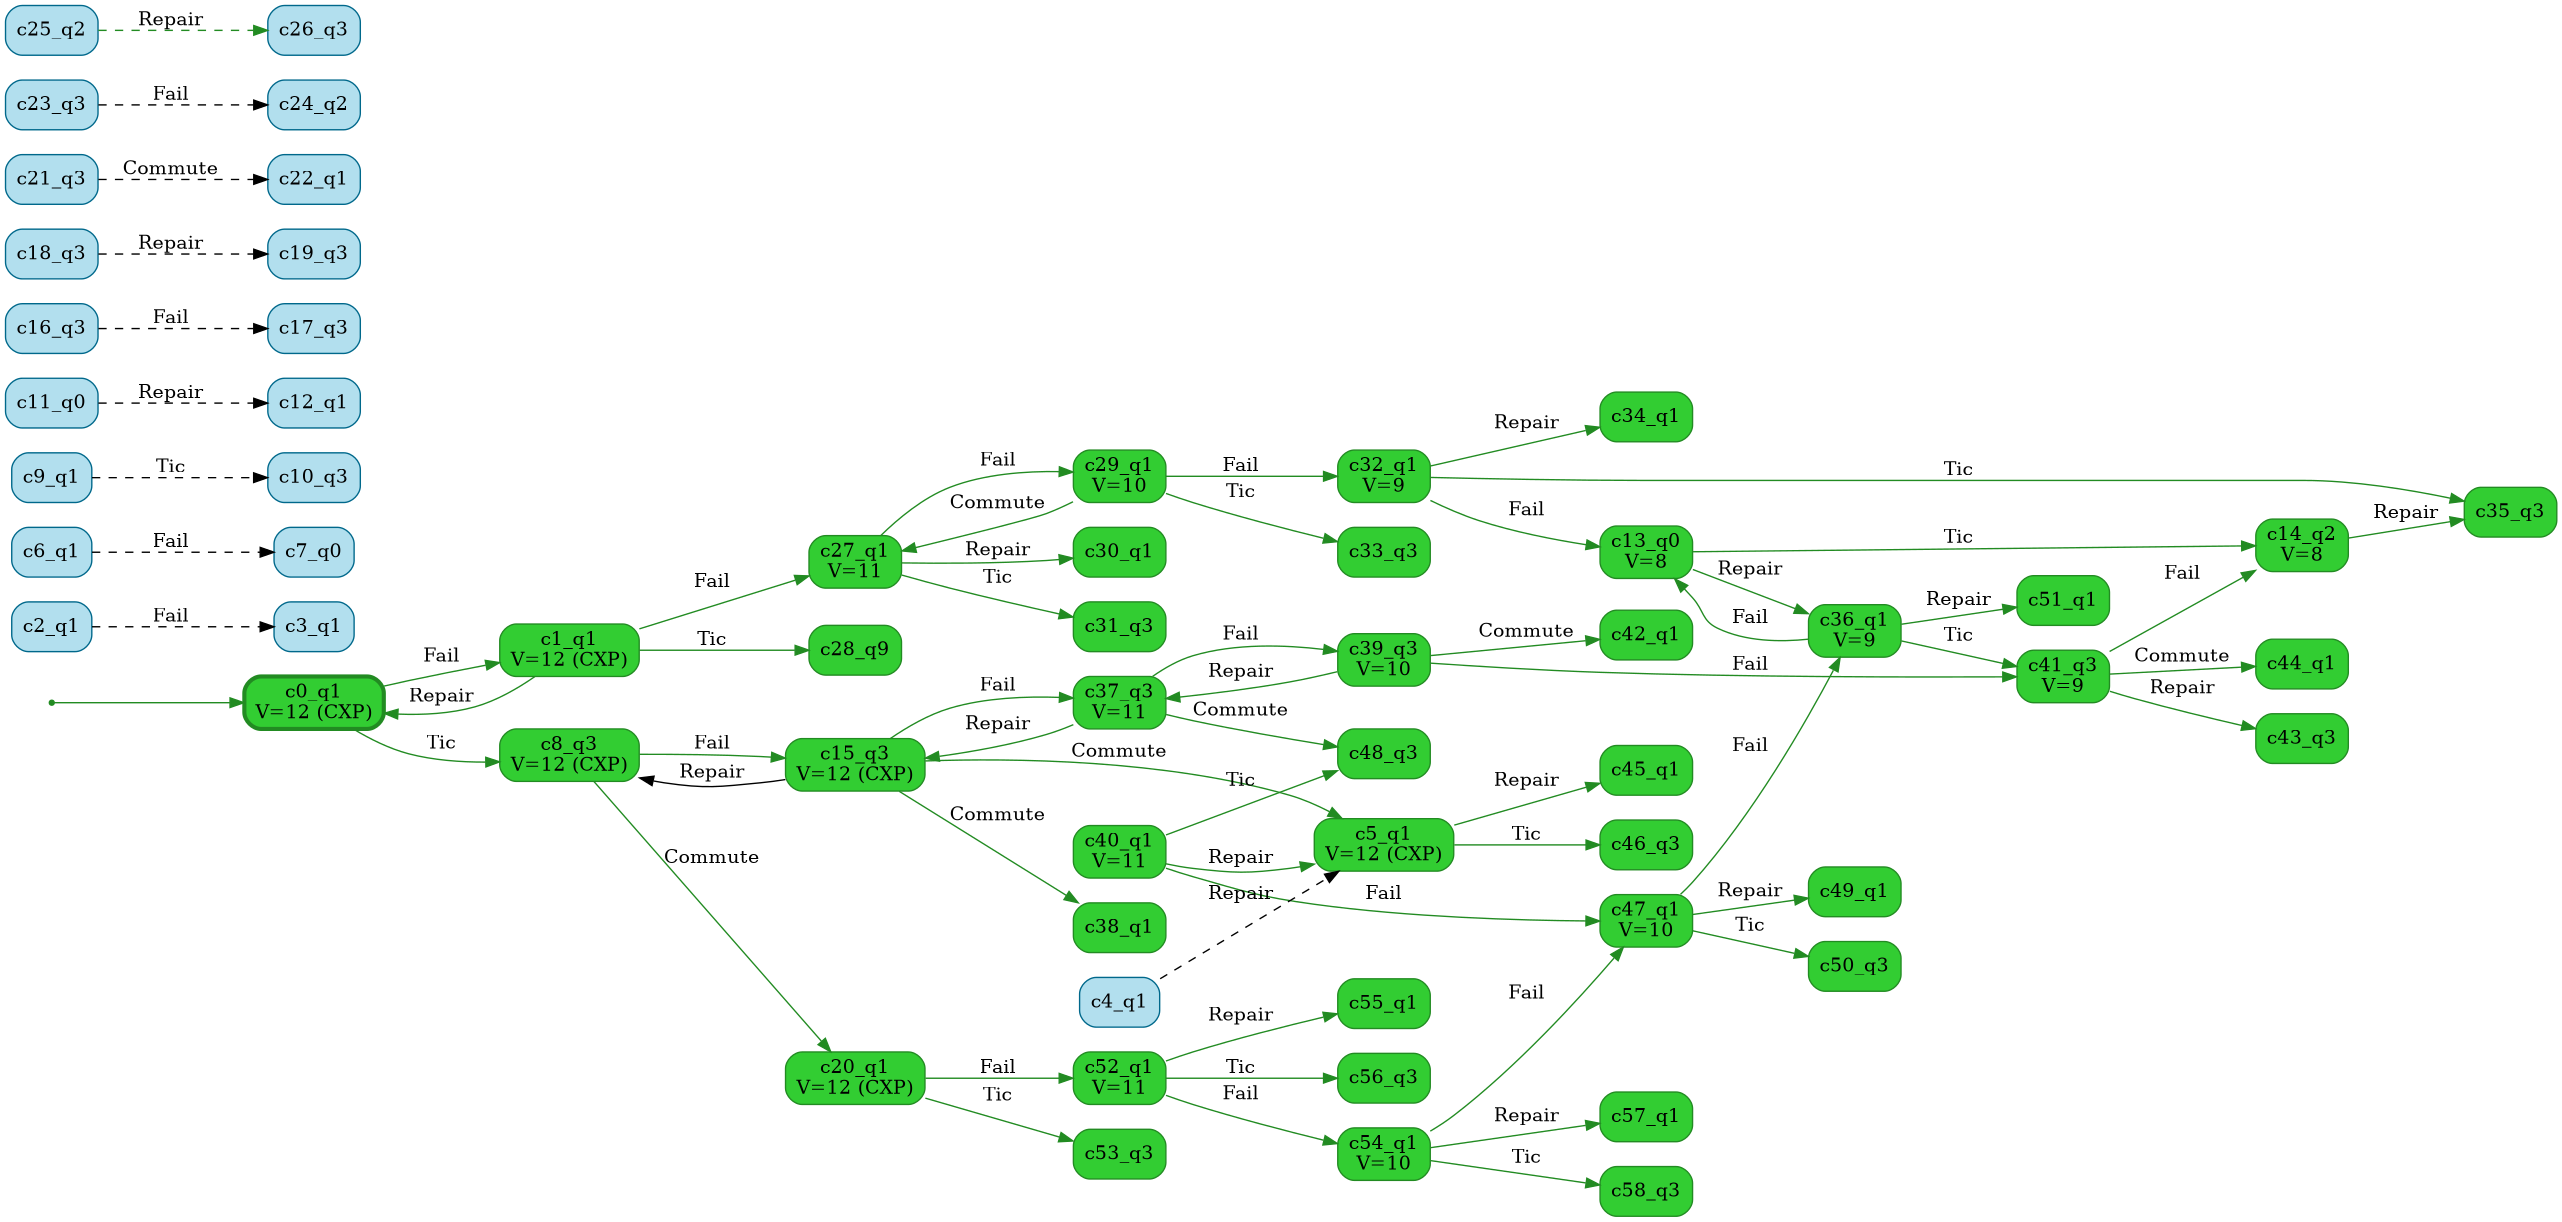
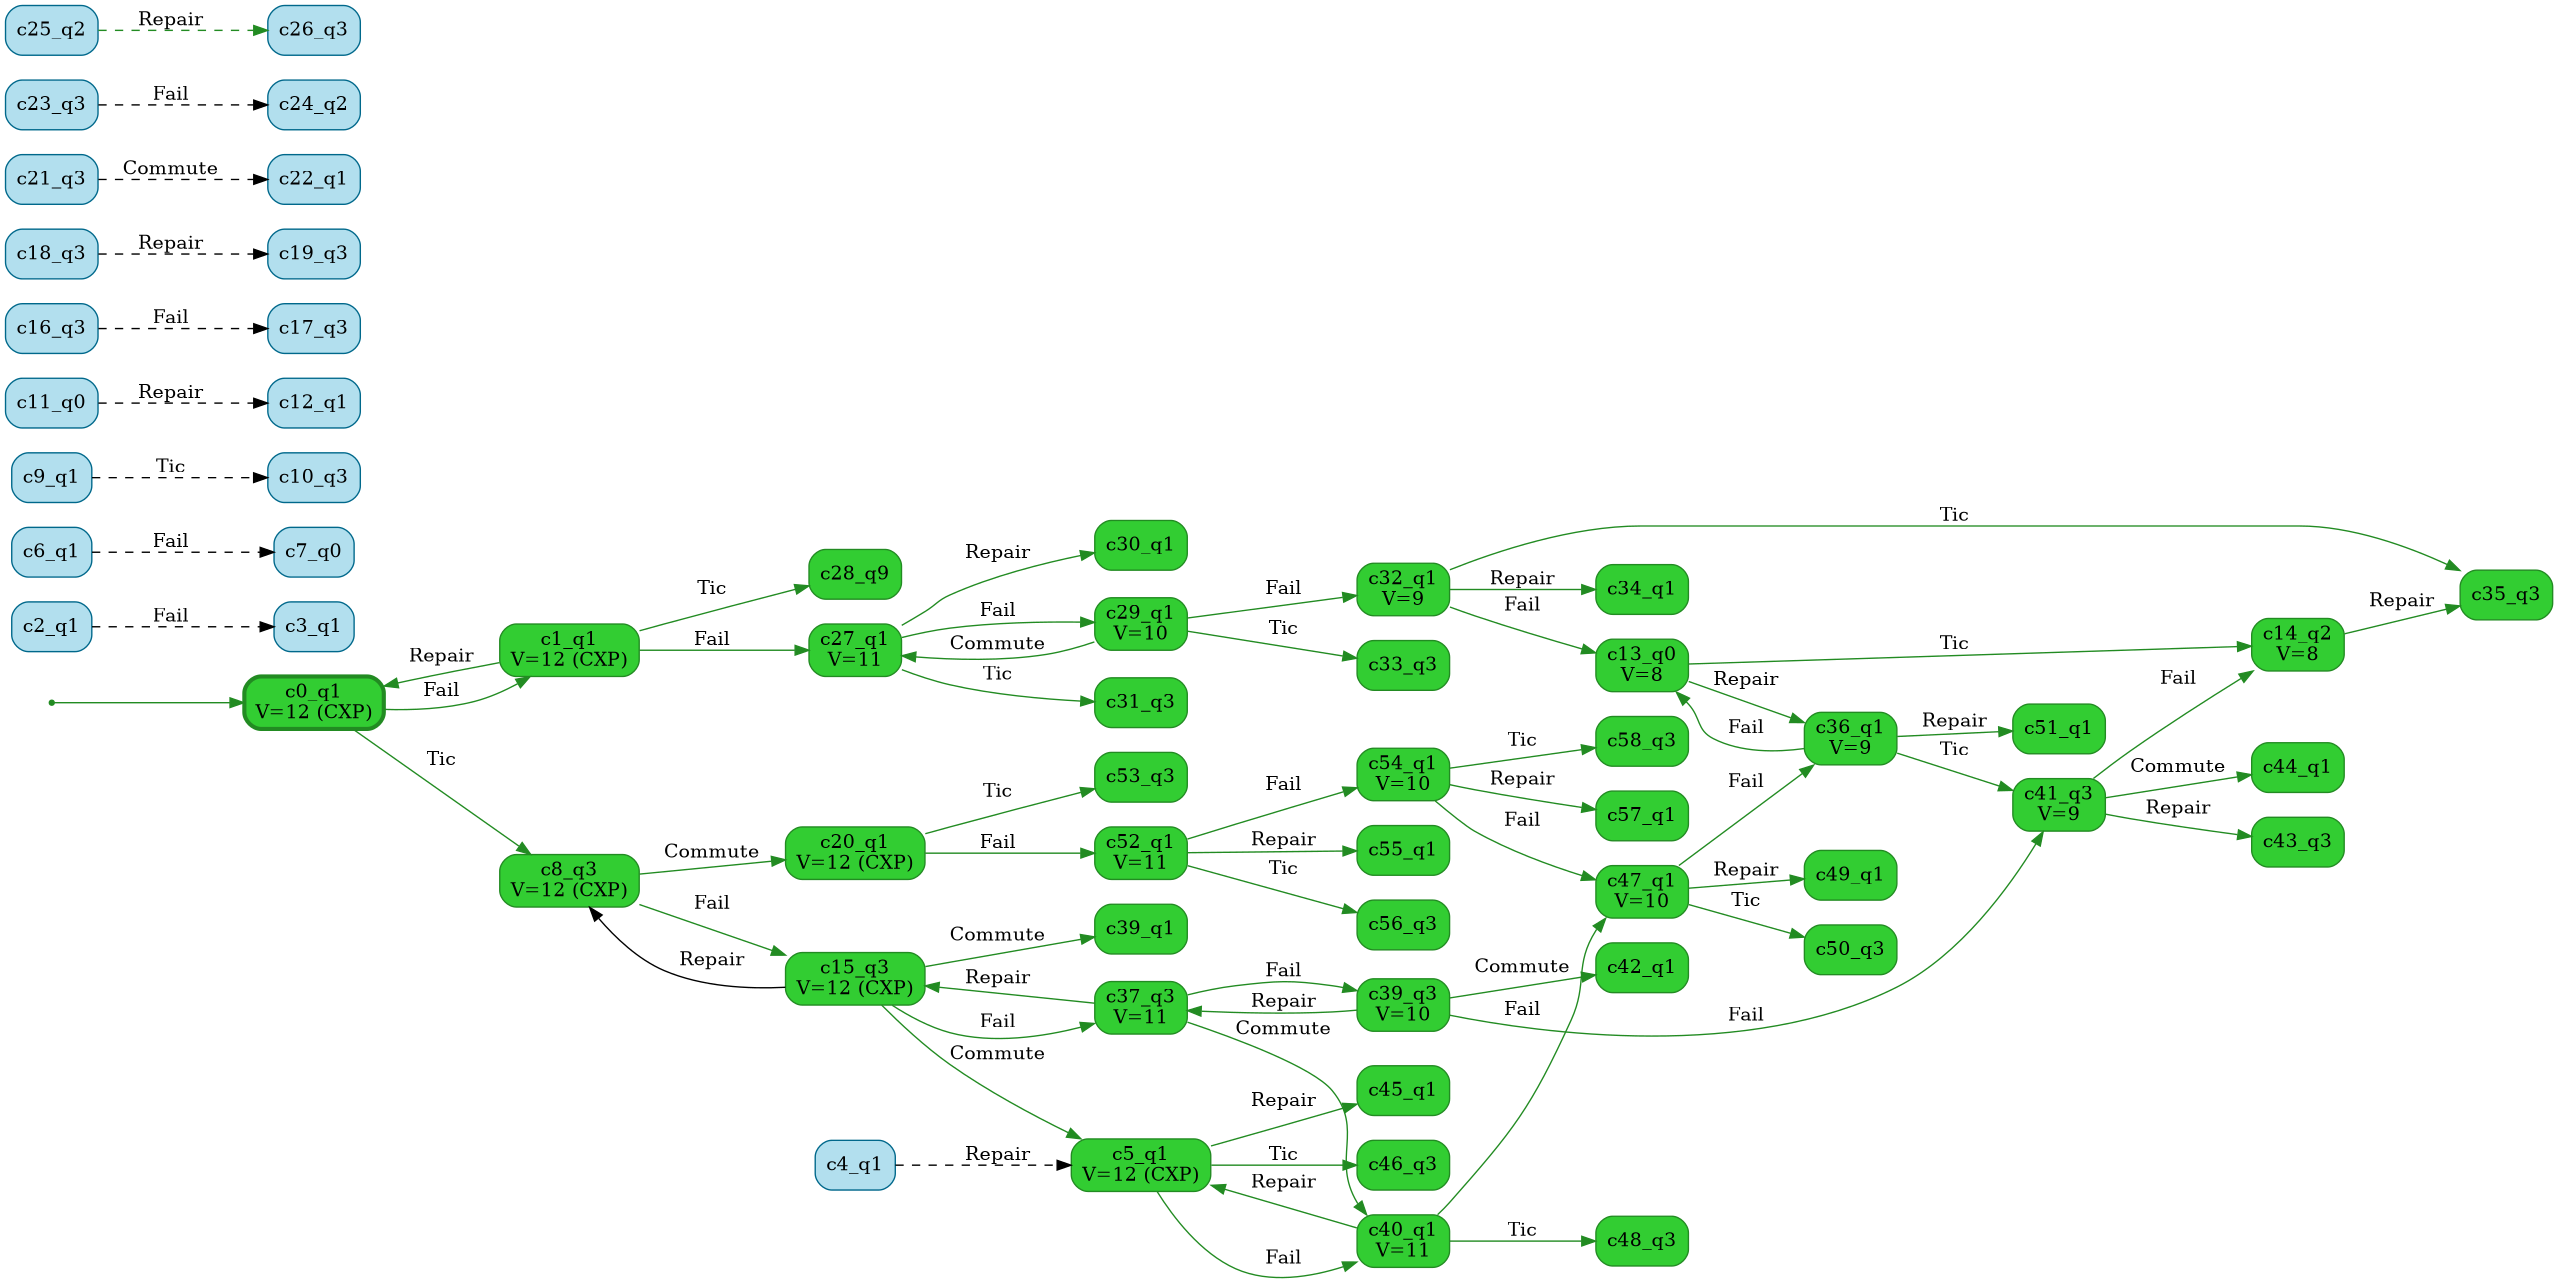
edge "c37_q3 V=11" -> "c48_q3": now "c37_q3 V=11" -> "c40_q1 V=11"
node "c38_q1": label "c38_q1" -> "c39_q1"
edge "c5_q1 V=12 (CXP)" -> "c40_q1 V=11": added, label "Fail"
